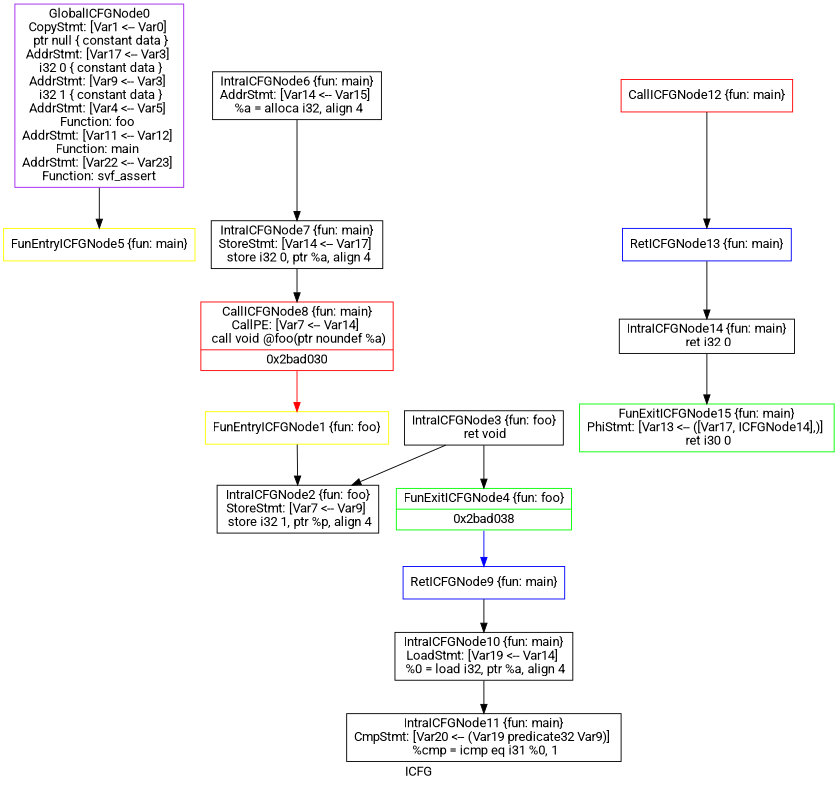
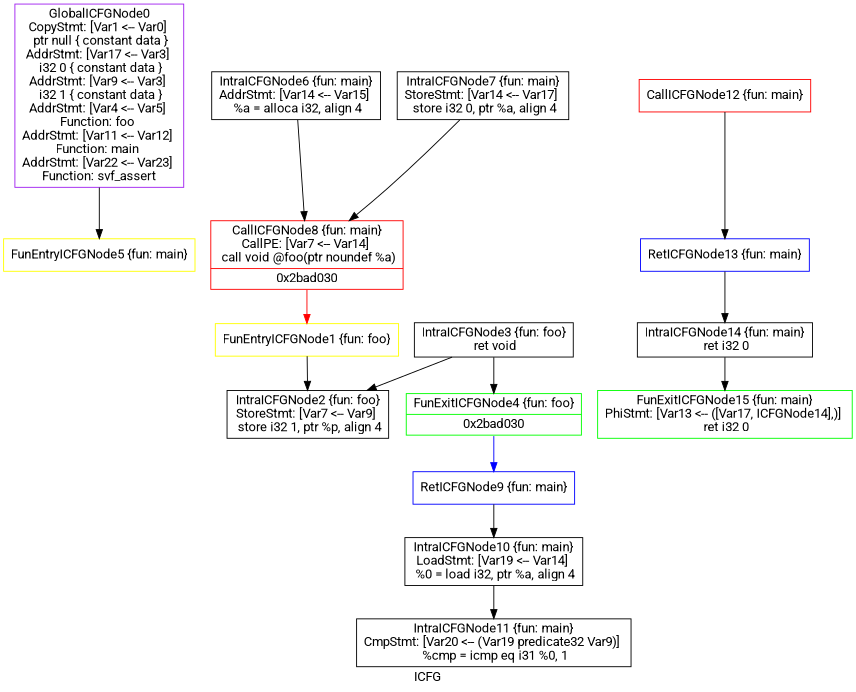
edge "IntraICFGNode6 {fun: main}" -> "IntraICFGNode7 {fun: main}": now "IntraICFGNode6 {fun: main}" -> "CallICFGNode8 {fun: main}"
node "FunExitICFGNode15 {fun: main}": text "ret i30 0" -> "ret i32 0"
node "FunExitICFGNode4 {fun: foo}": text "0x2bad038" -> "0x2bad030"
